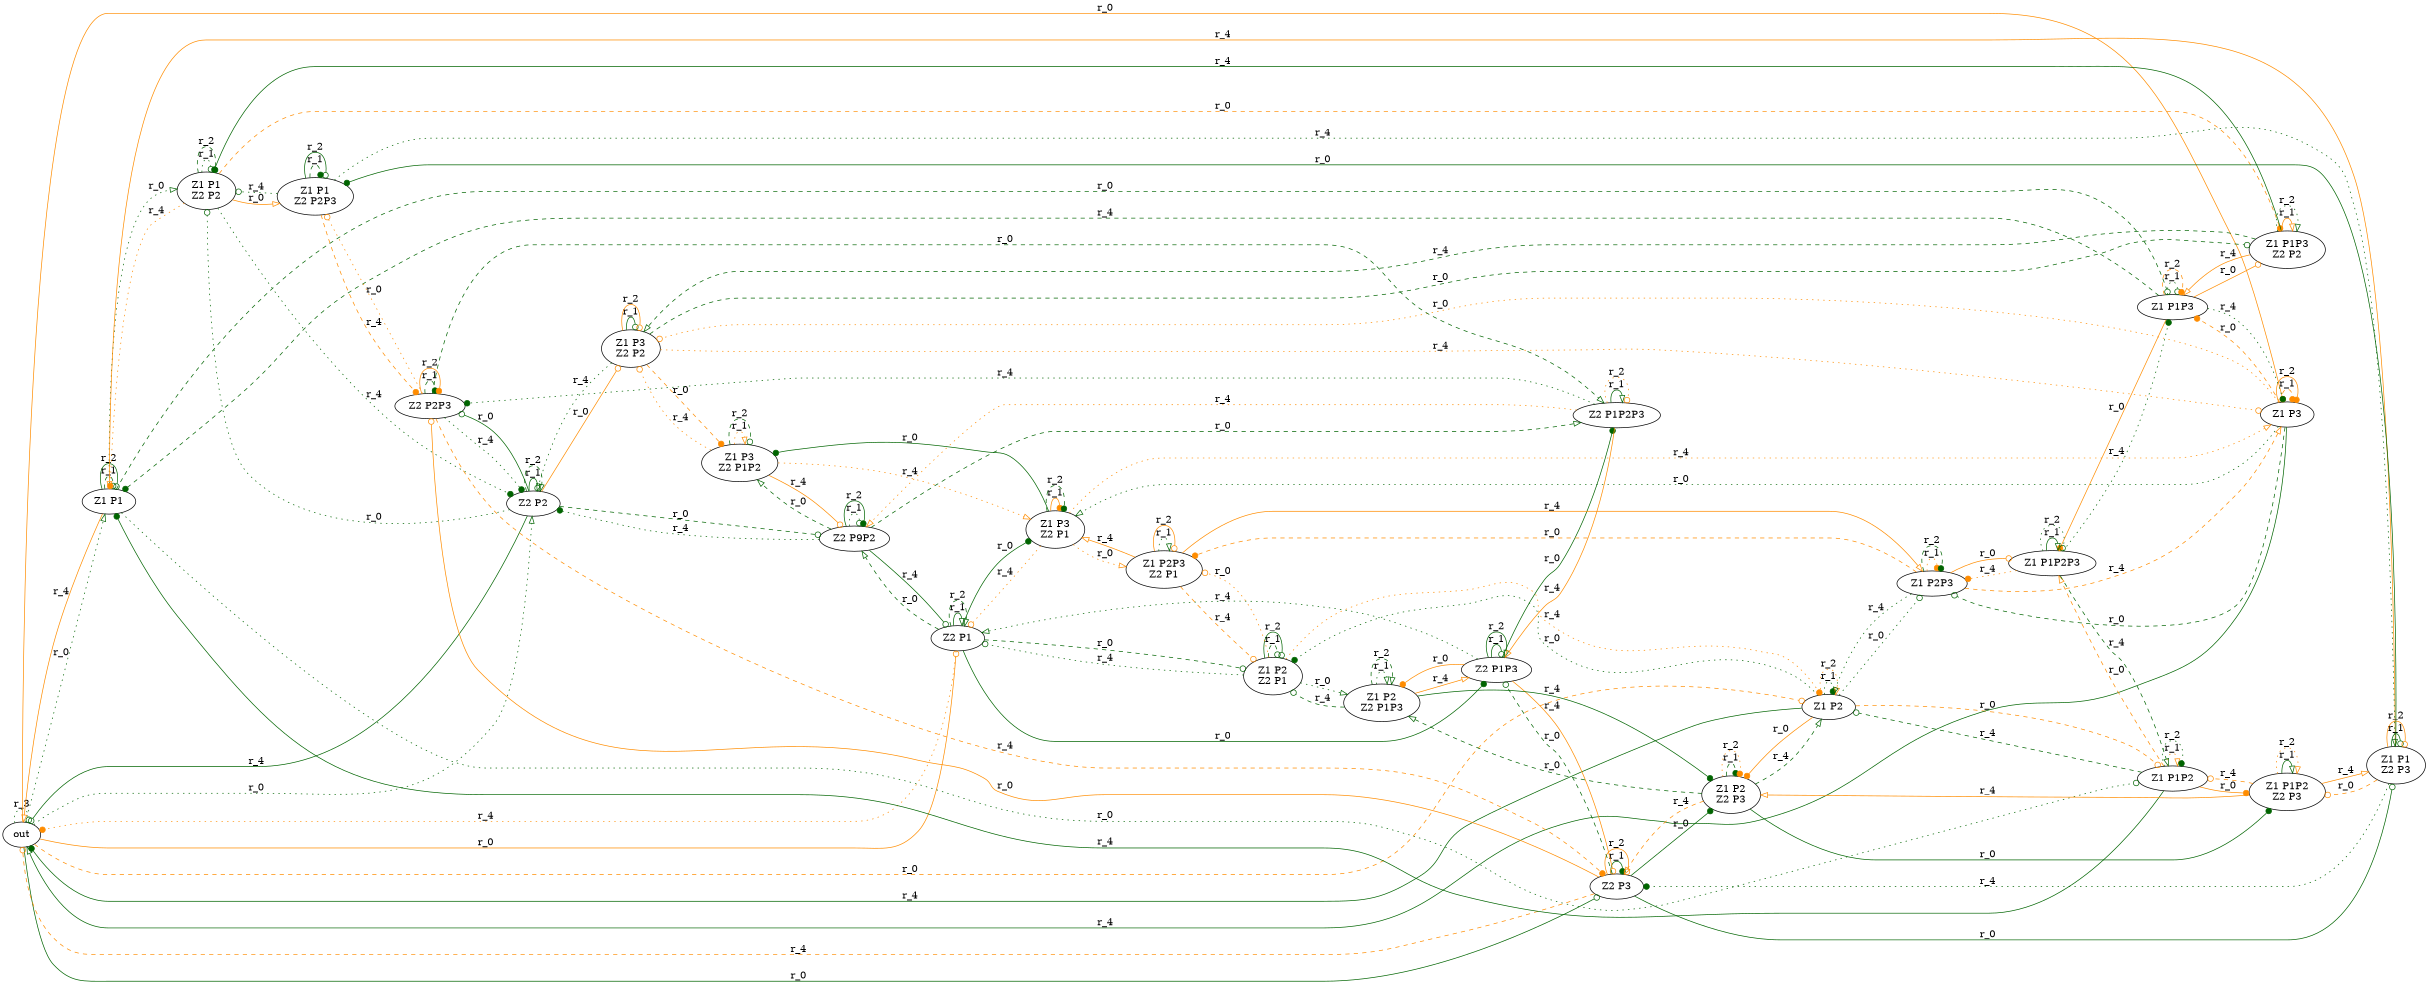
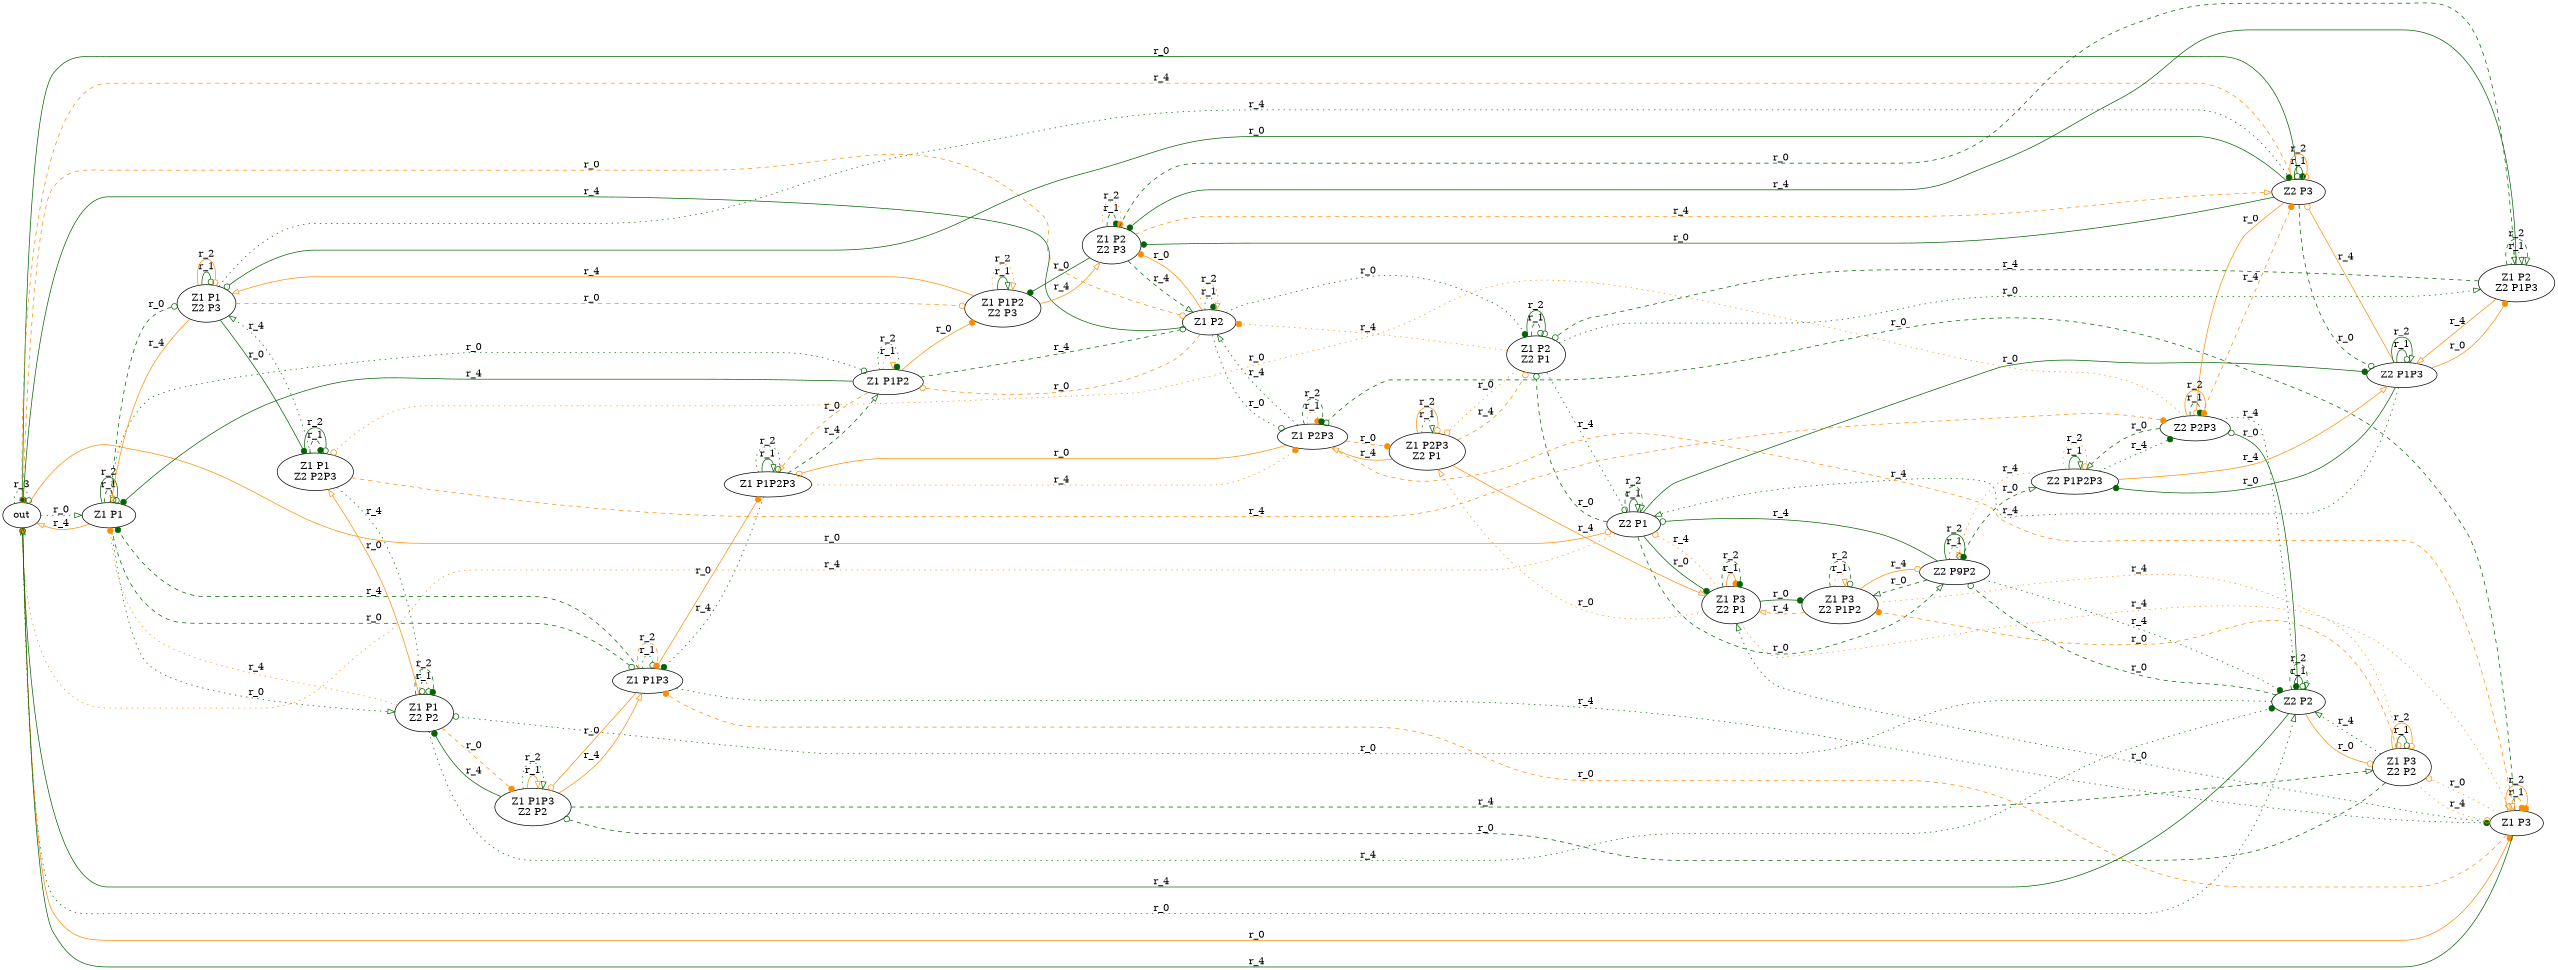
edge "Z1 P1" -> "Z1 P1 Z2 P3": added, label "r_0"
edge "Z1 P3 Z2 P1P2" -> "Z1 P3 Z2 P1": style dotted -> dashed
edge "Z1 P1P2 Z2 P3" -> "Z1 P1P2": removed, label "r_4"
